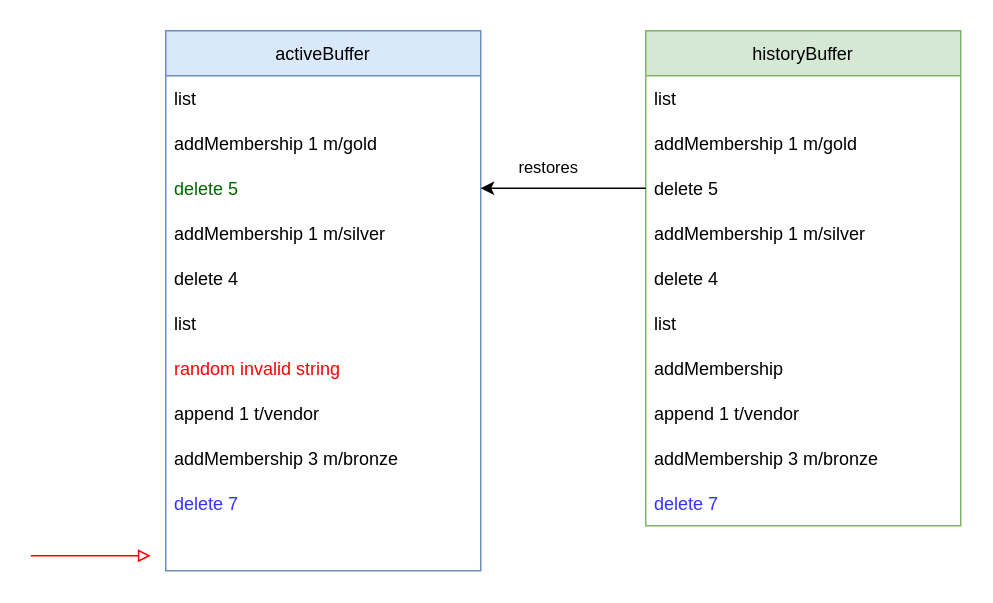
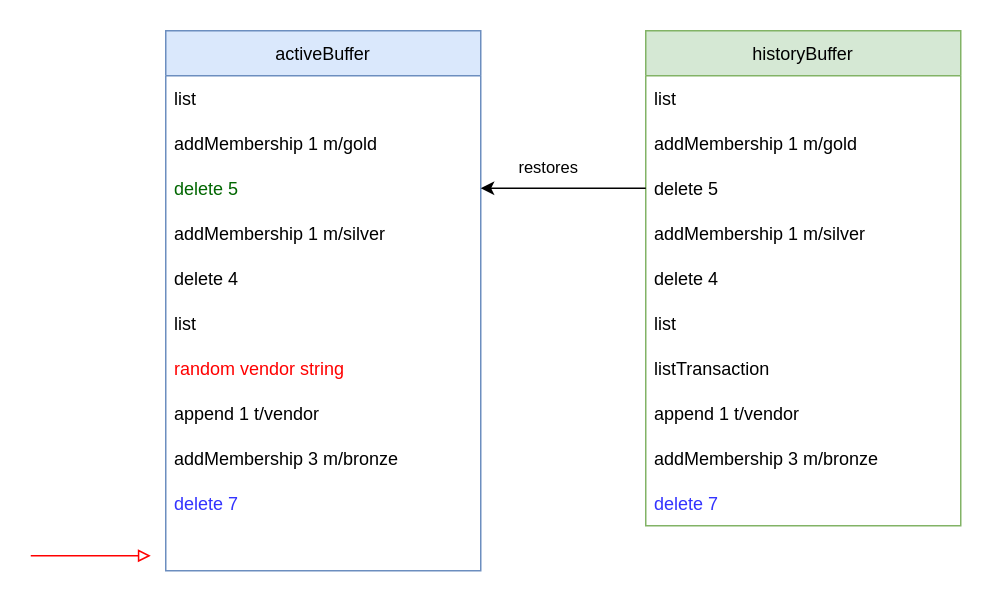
node "random invalid string": label "random invalid string" -> "random vendor string"
node "addMembership": label "addMembership" -> "listTransaction"
